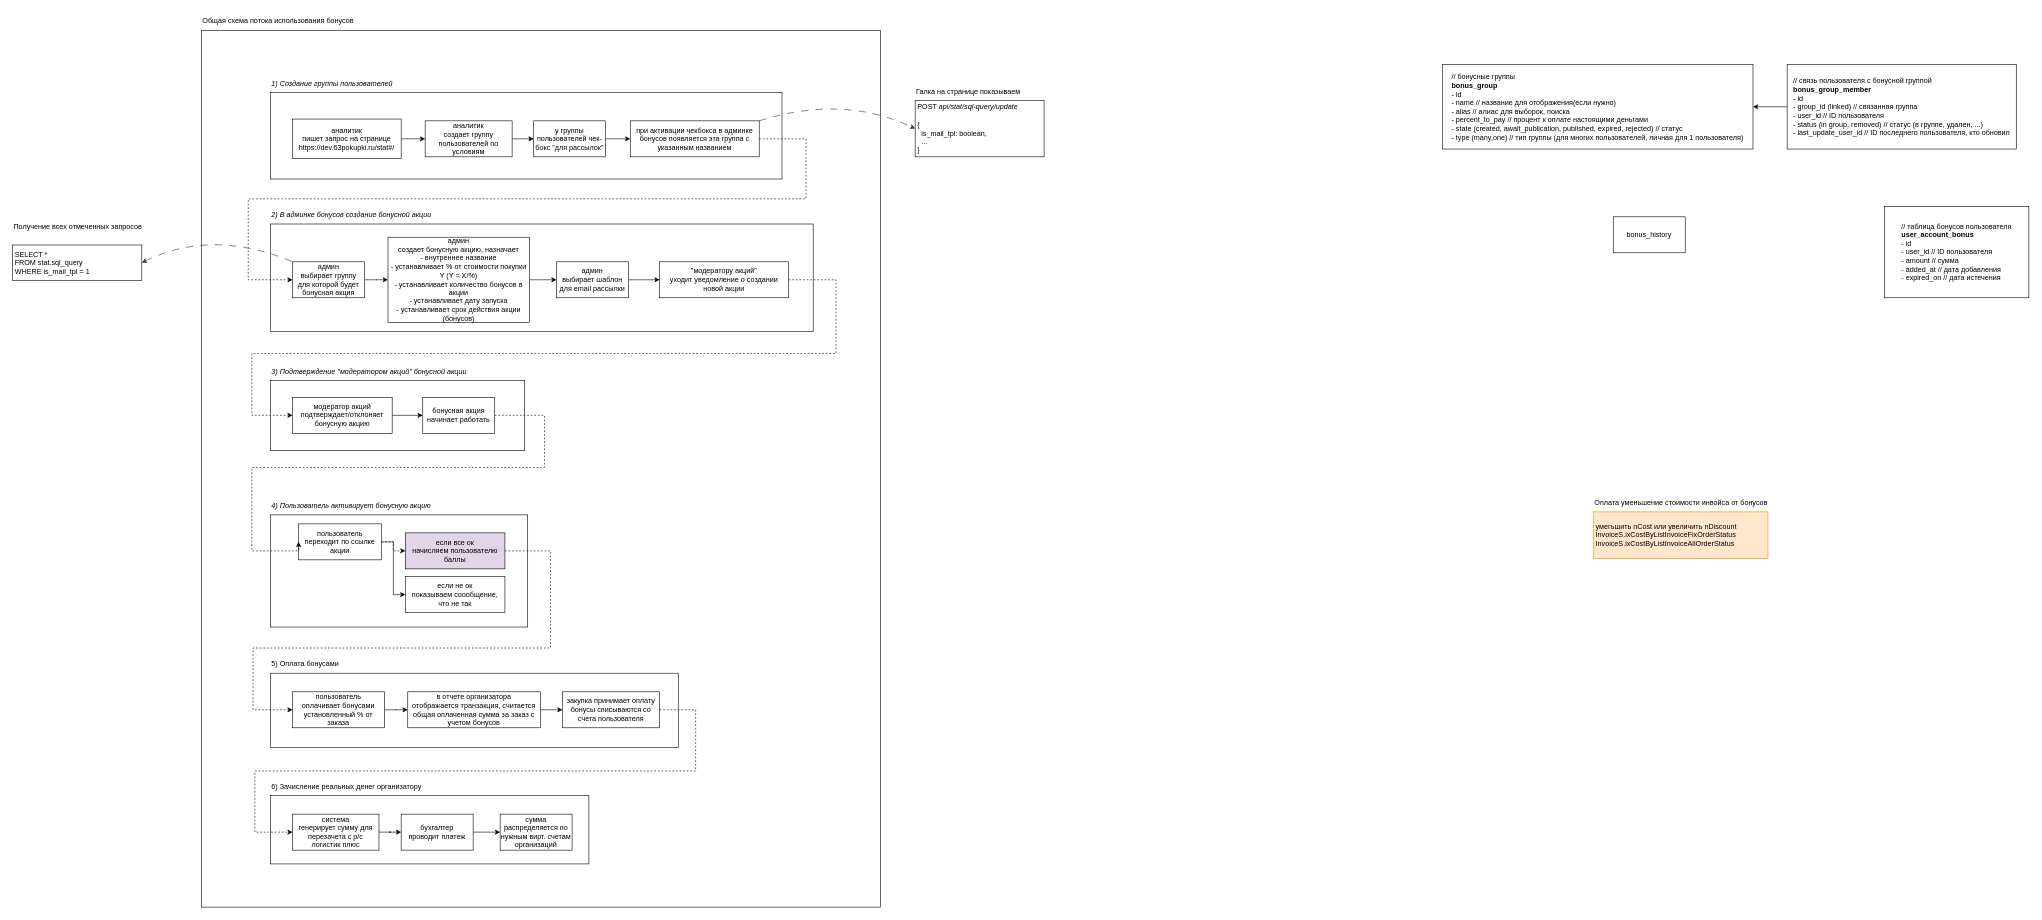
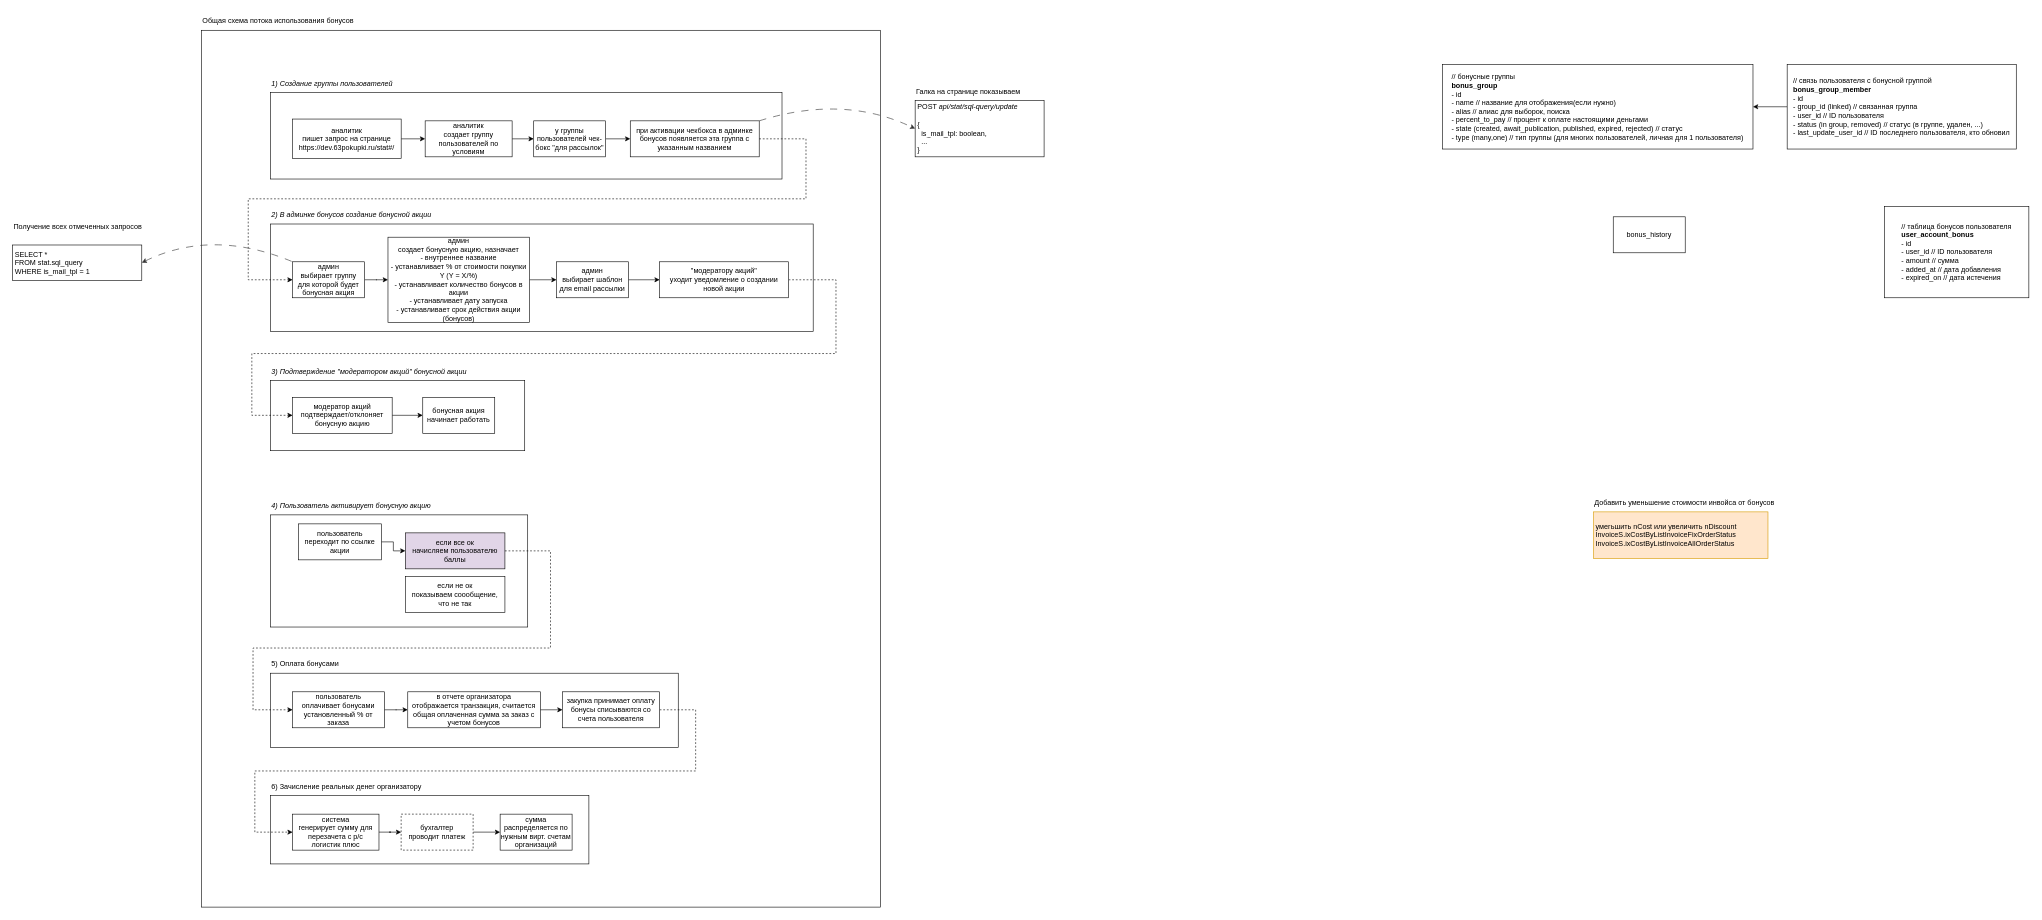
edge "бонусная акция начинает работать" -> "пользователь переходит по ссылке акции": removed
node "Оплата уменьшение стоимости инвойса от бонусов": label "Оплата уменьшение стоимости инвойса от бонусов" -> "Добавить уменьшение стоимости инвойса от бонусов"
edge "пользователь переходит по ссылке акции" -> "если все ок начисляем пользователю баллы": style dashed -> solid
edge "пользователь переходит по ссылке акции" -> "если не ок показываем соообщение, что не так": removed
node "бухгалтер проводит платеж": style solid -> dashed
